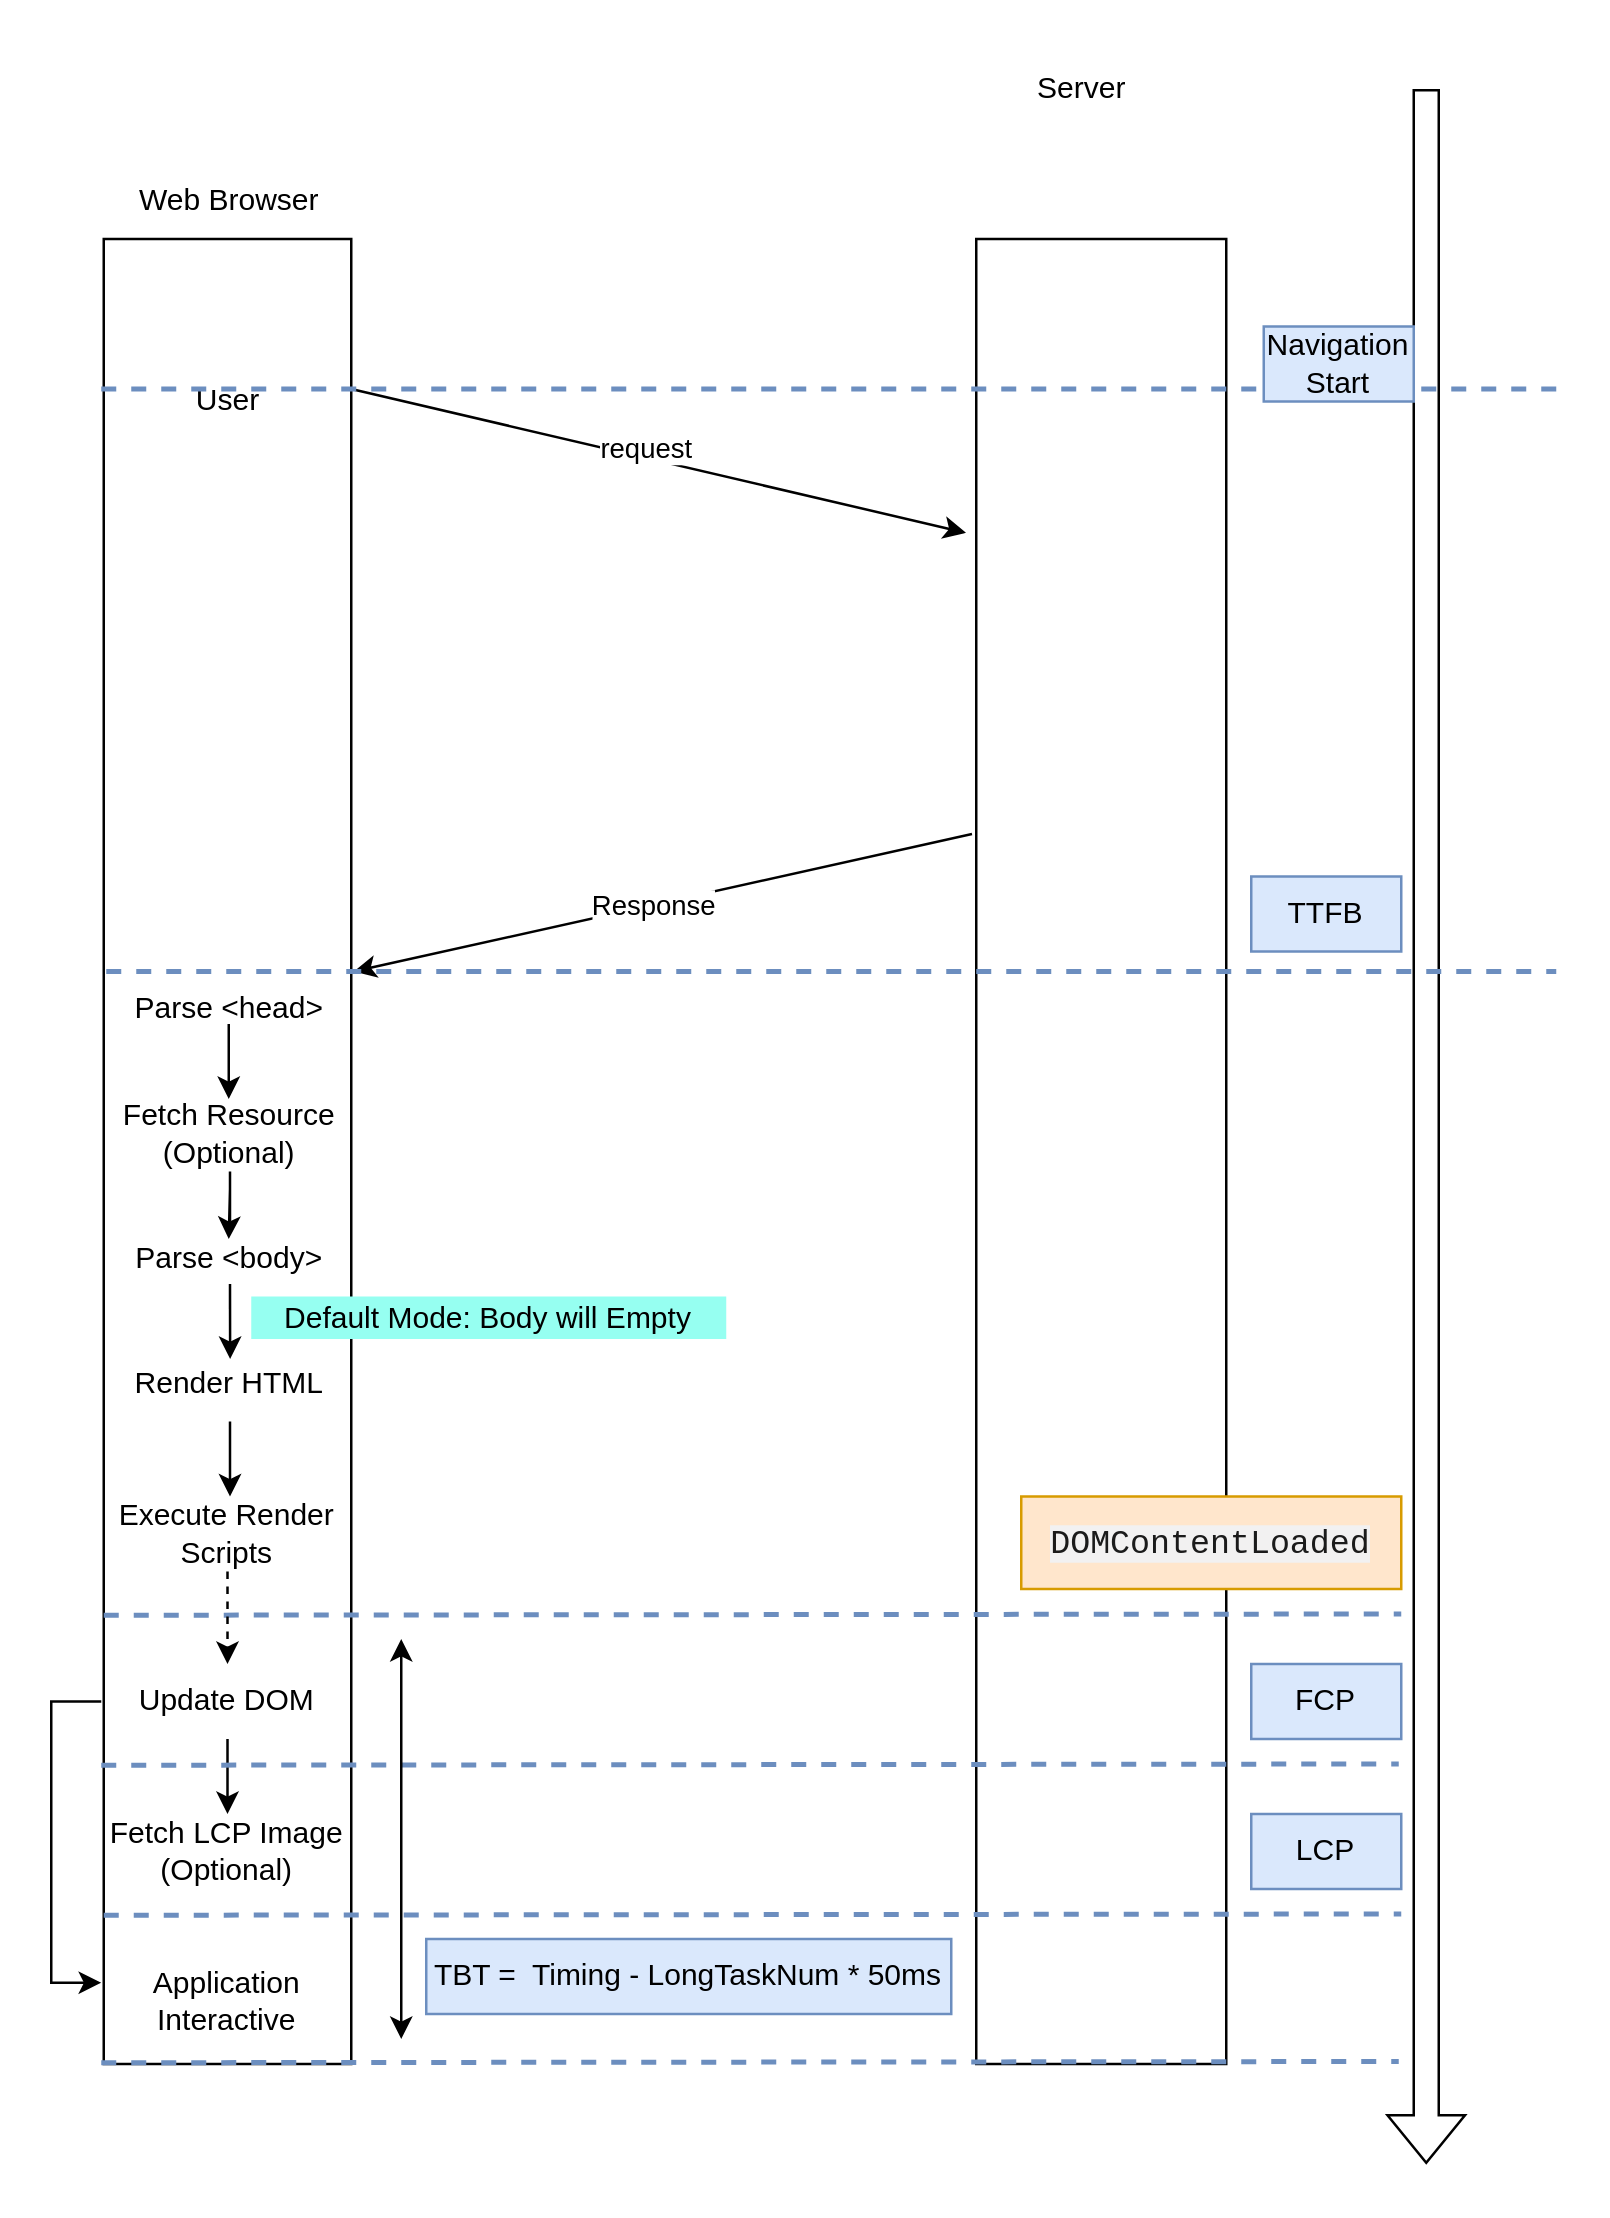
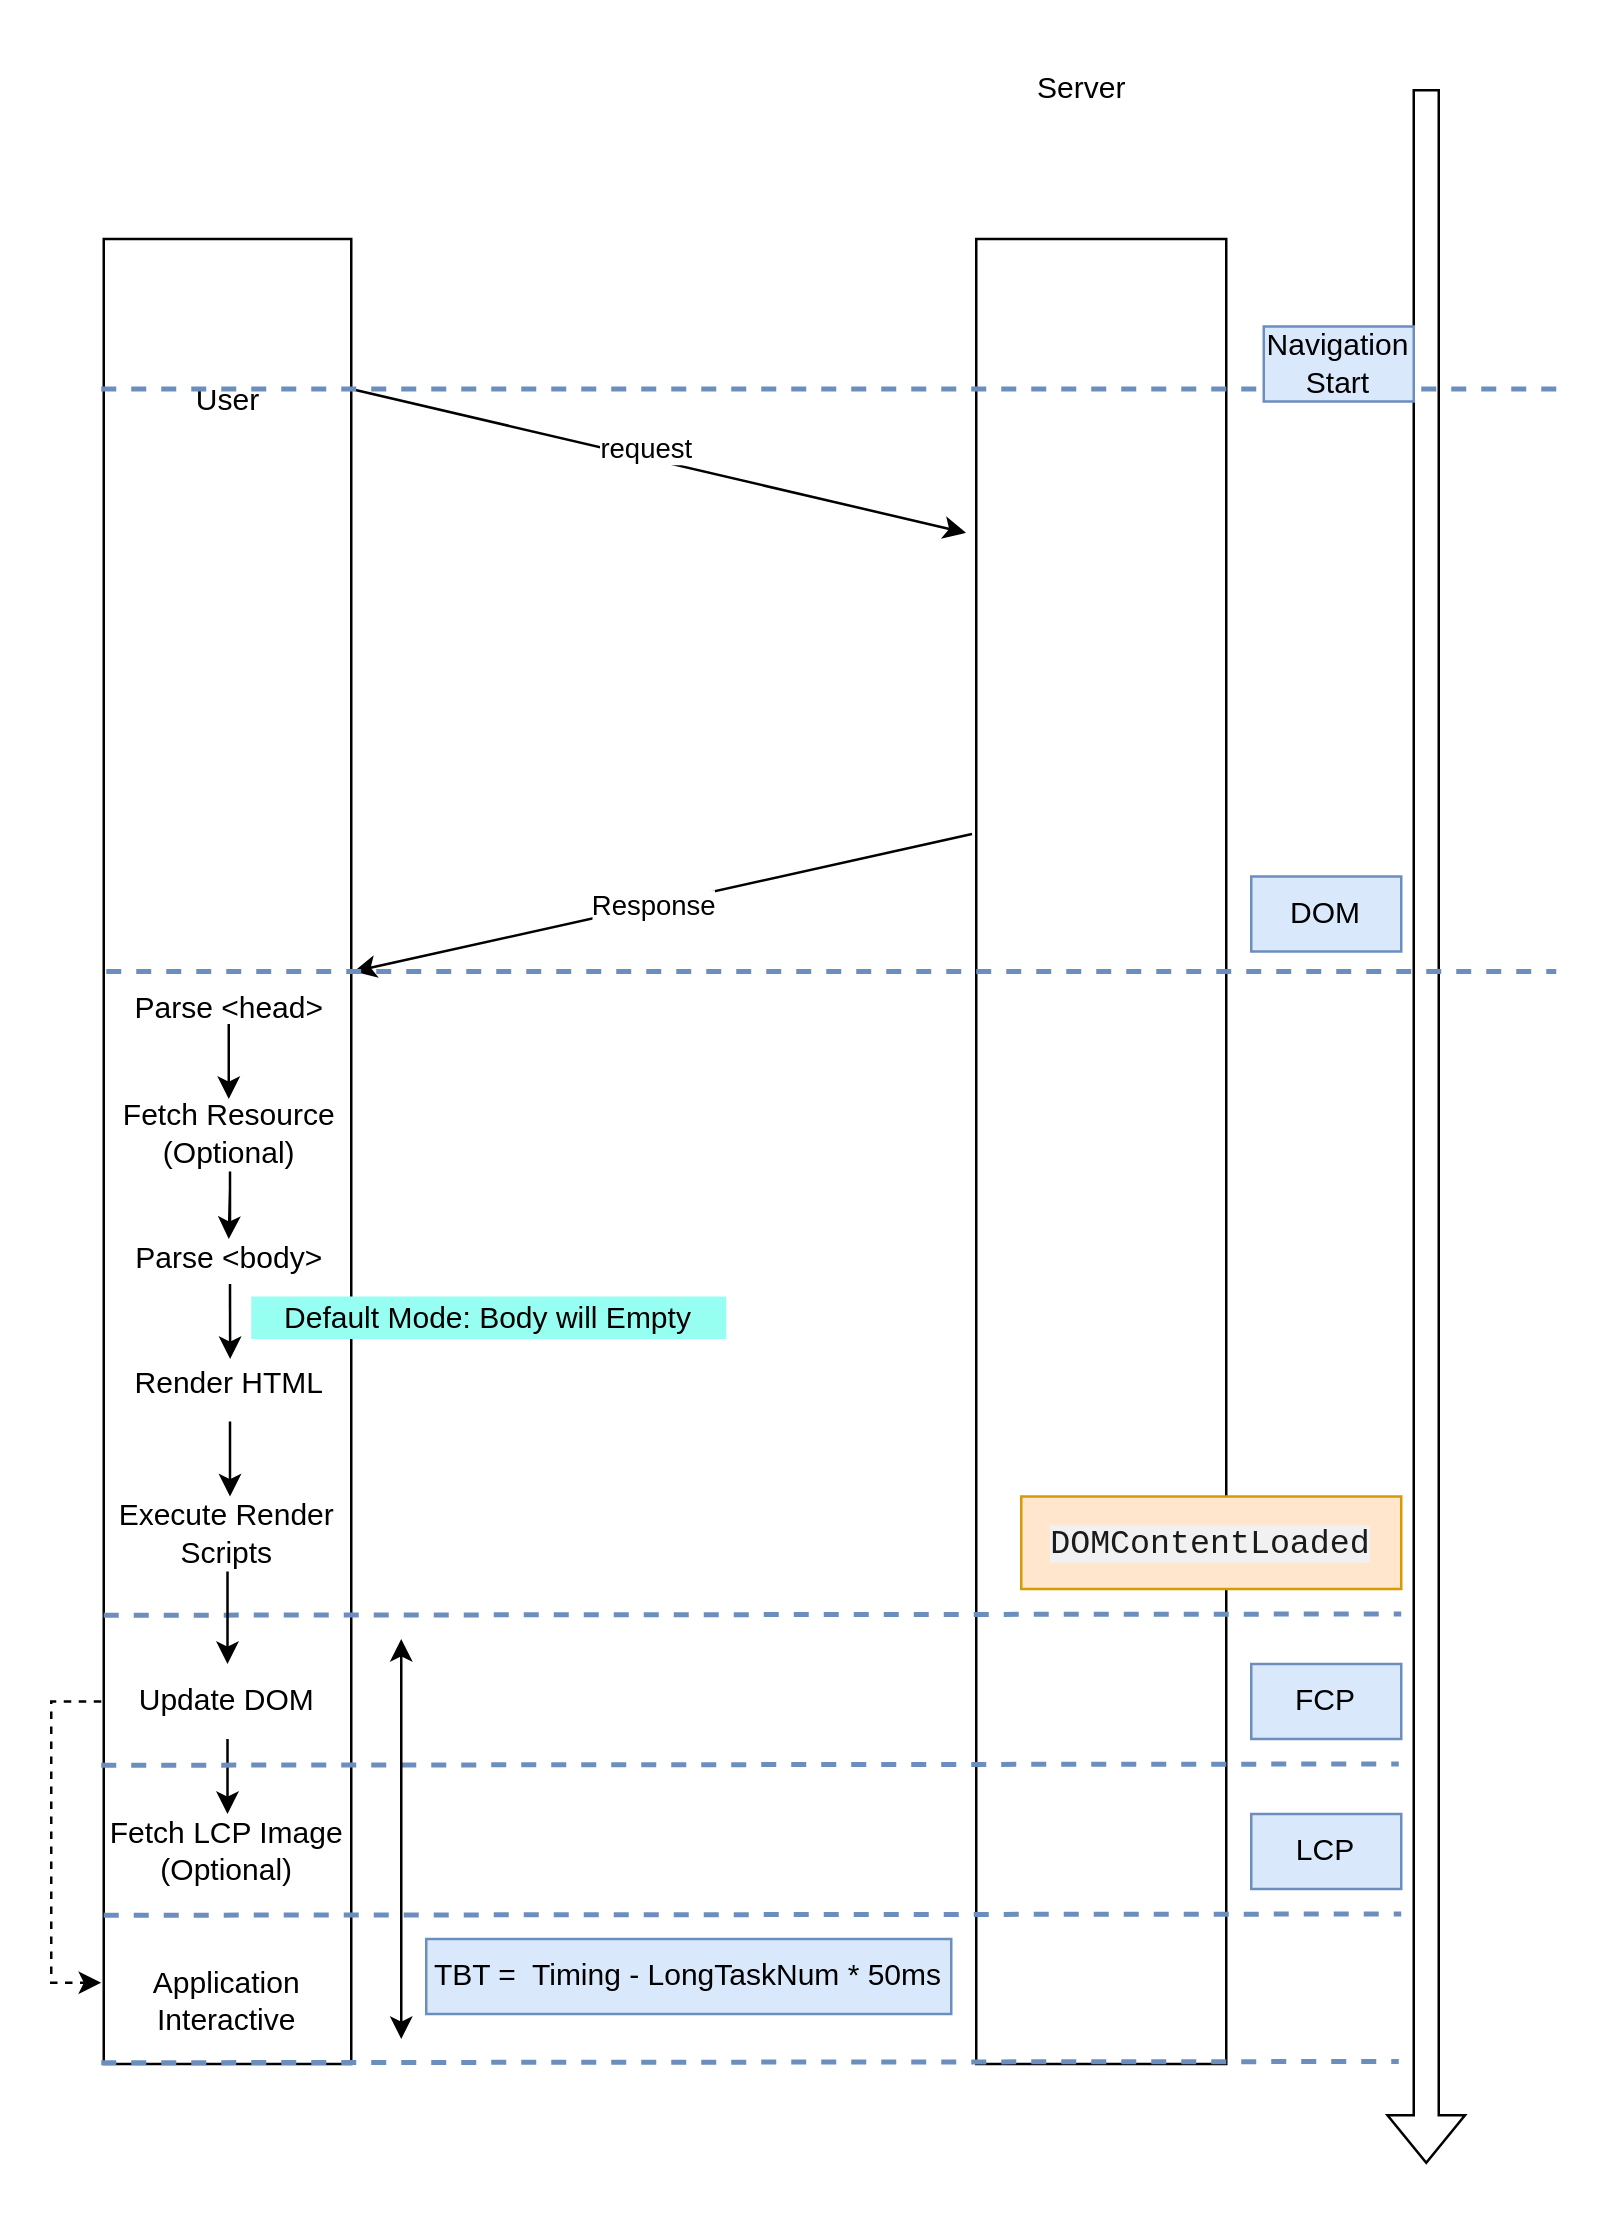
node "Web Browser": removed
node "TTFB": label "TTFB" -> "DOM"
edge "Execute Render Scripts" -> "Update DOM": style dashed -> solid
edge "Update DOM" -> "Application Interactive": style solid -> dashed
